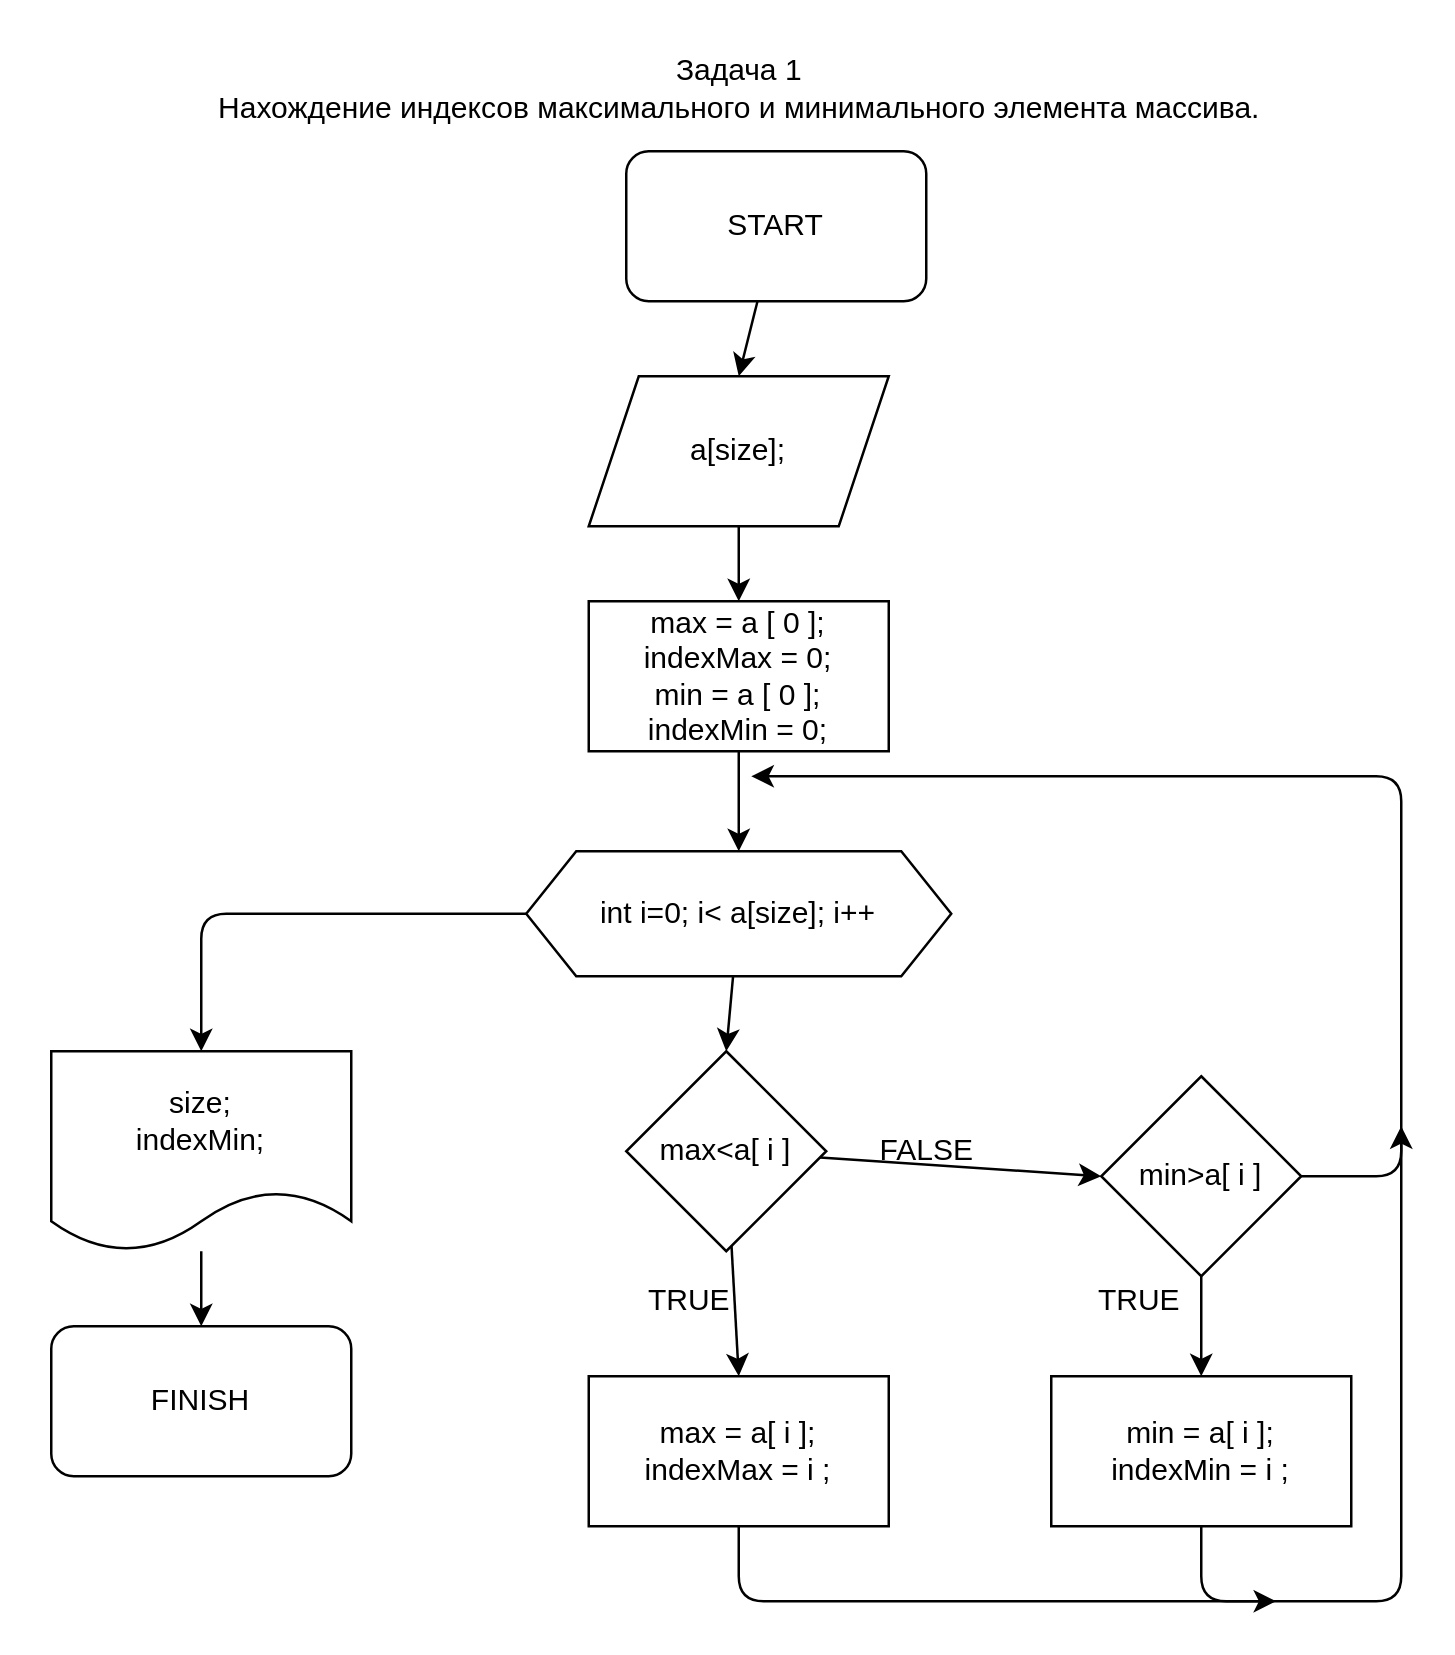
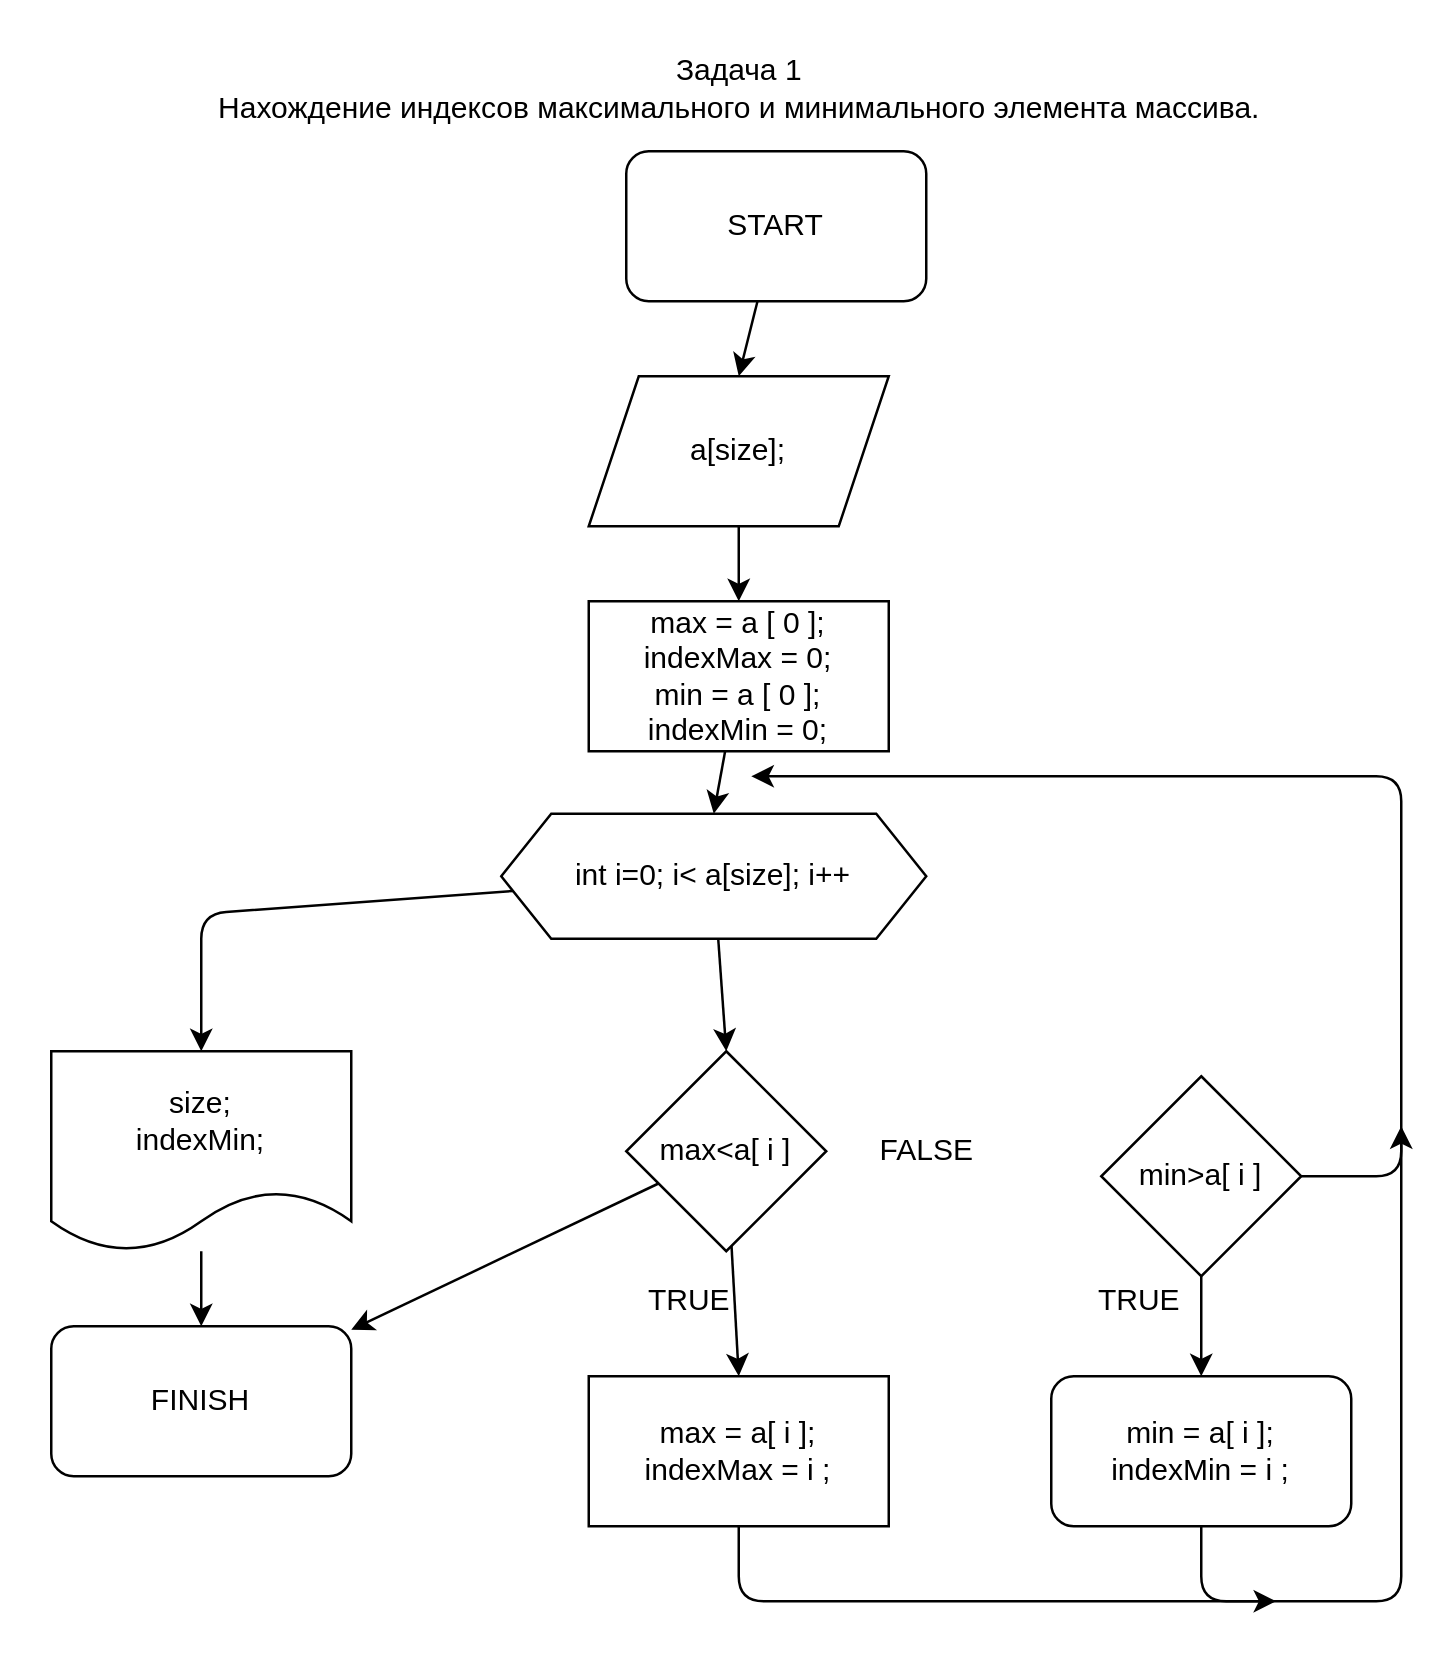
node "int i=0; i< a[size]; i++": moved (739, 914) -> (714, 876)
edge "max<a[ i ]" -> "min>a[ i ]": now "max<a[ i ]" -> "FINISH"
node "min = a[ i ]; indexMin = i ;": shape rectangle -> rounded rectangle
